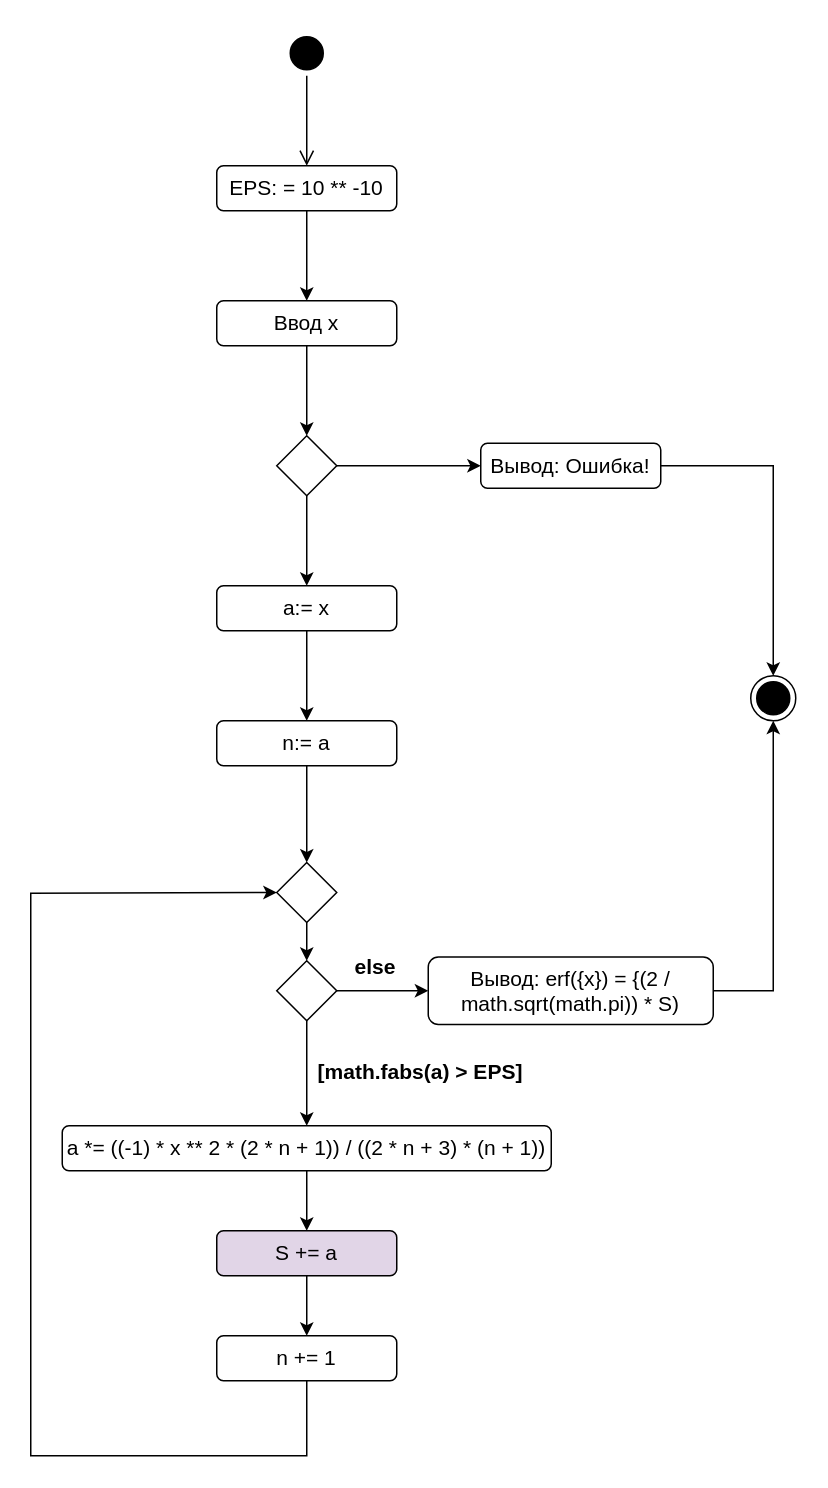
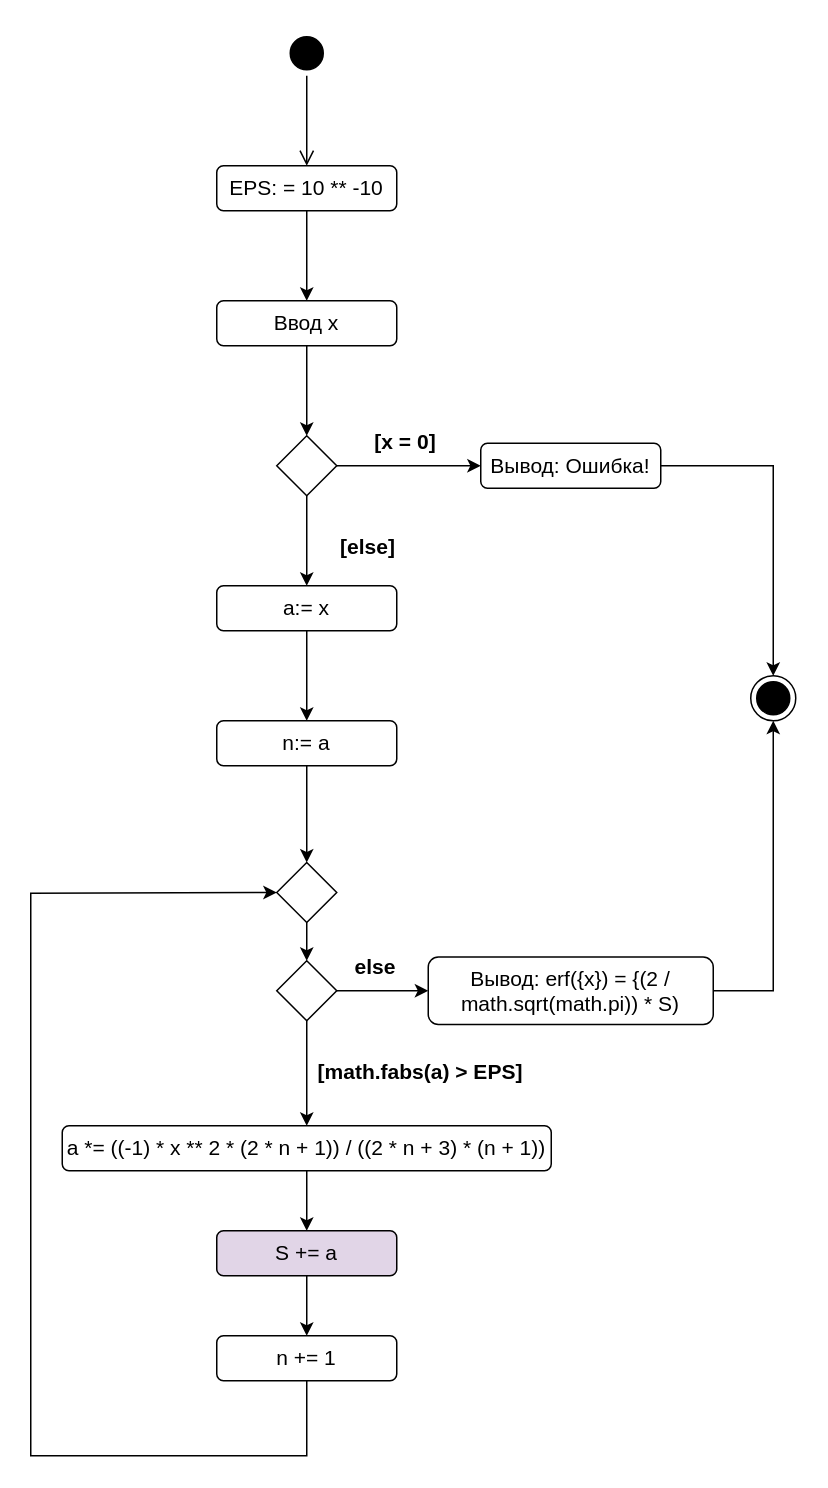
node "[x = 0]": added
node "[else]": added
